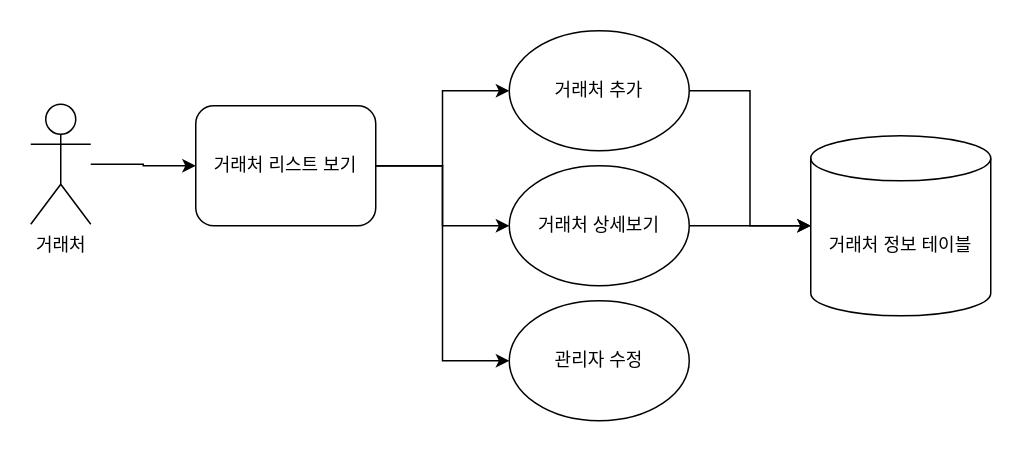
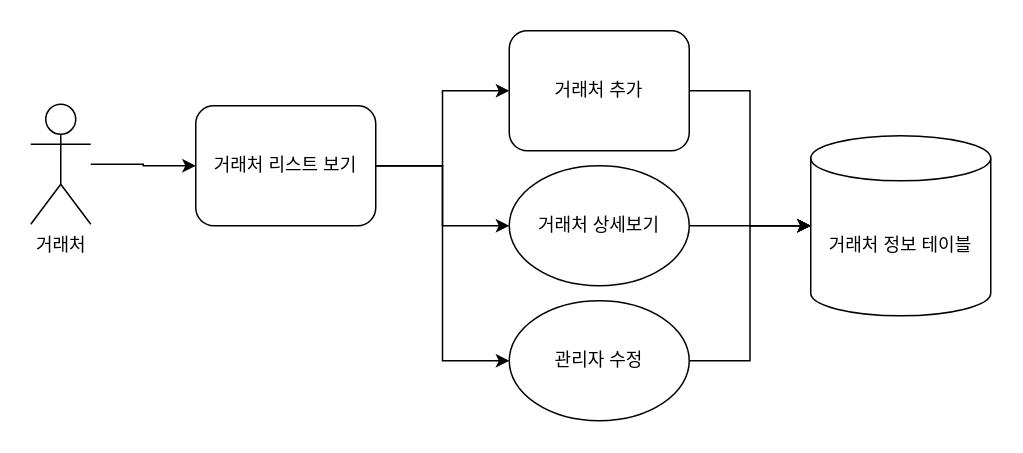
node "거래처 추가": shape ellipse -> rounded rectangle
edge "관리자 수정" -> "거래처 정보 테이블": added
